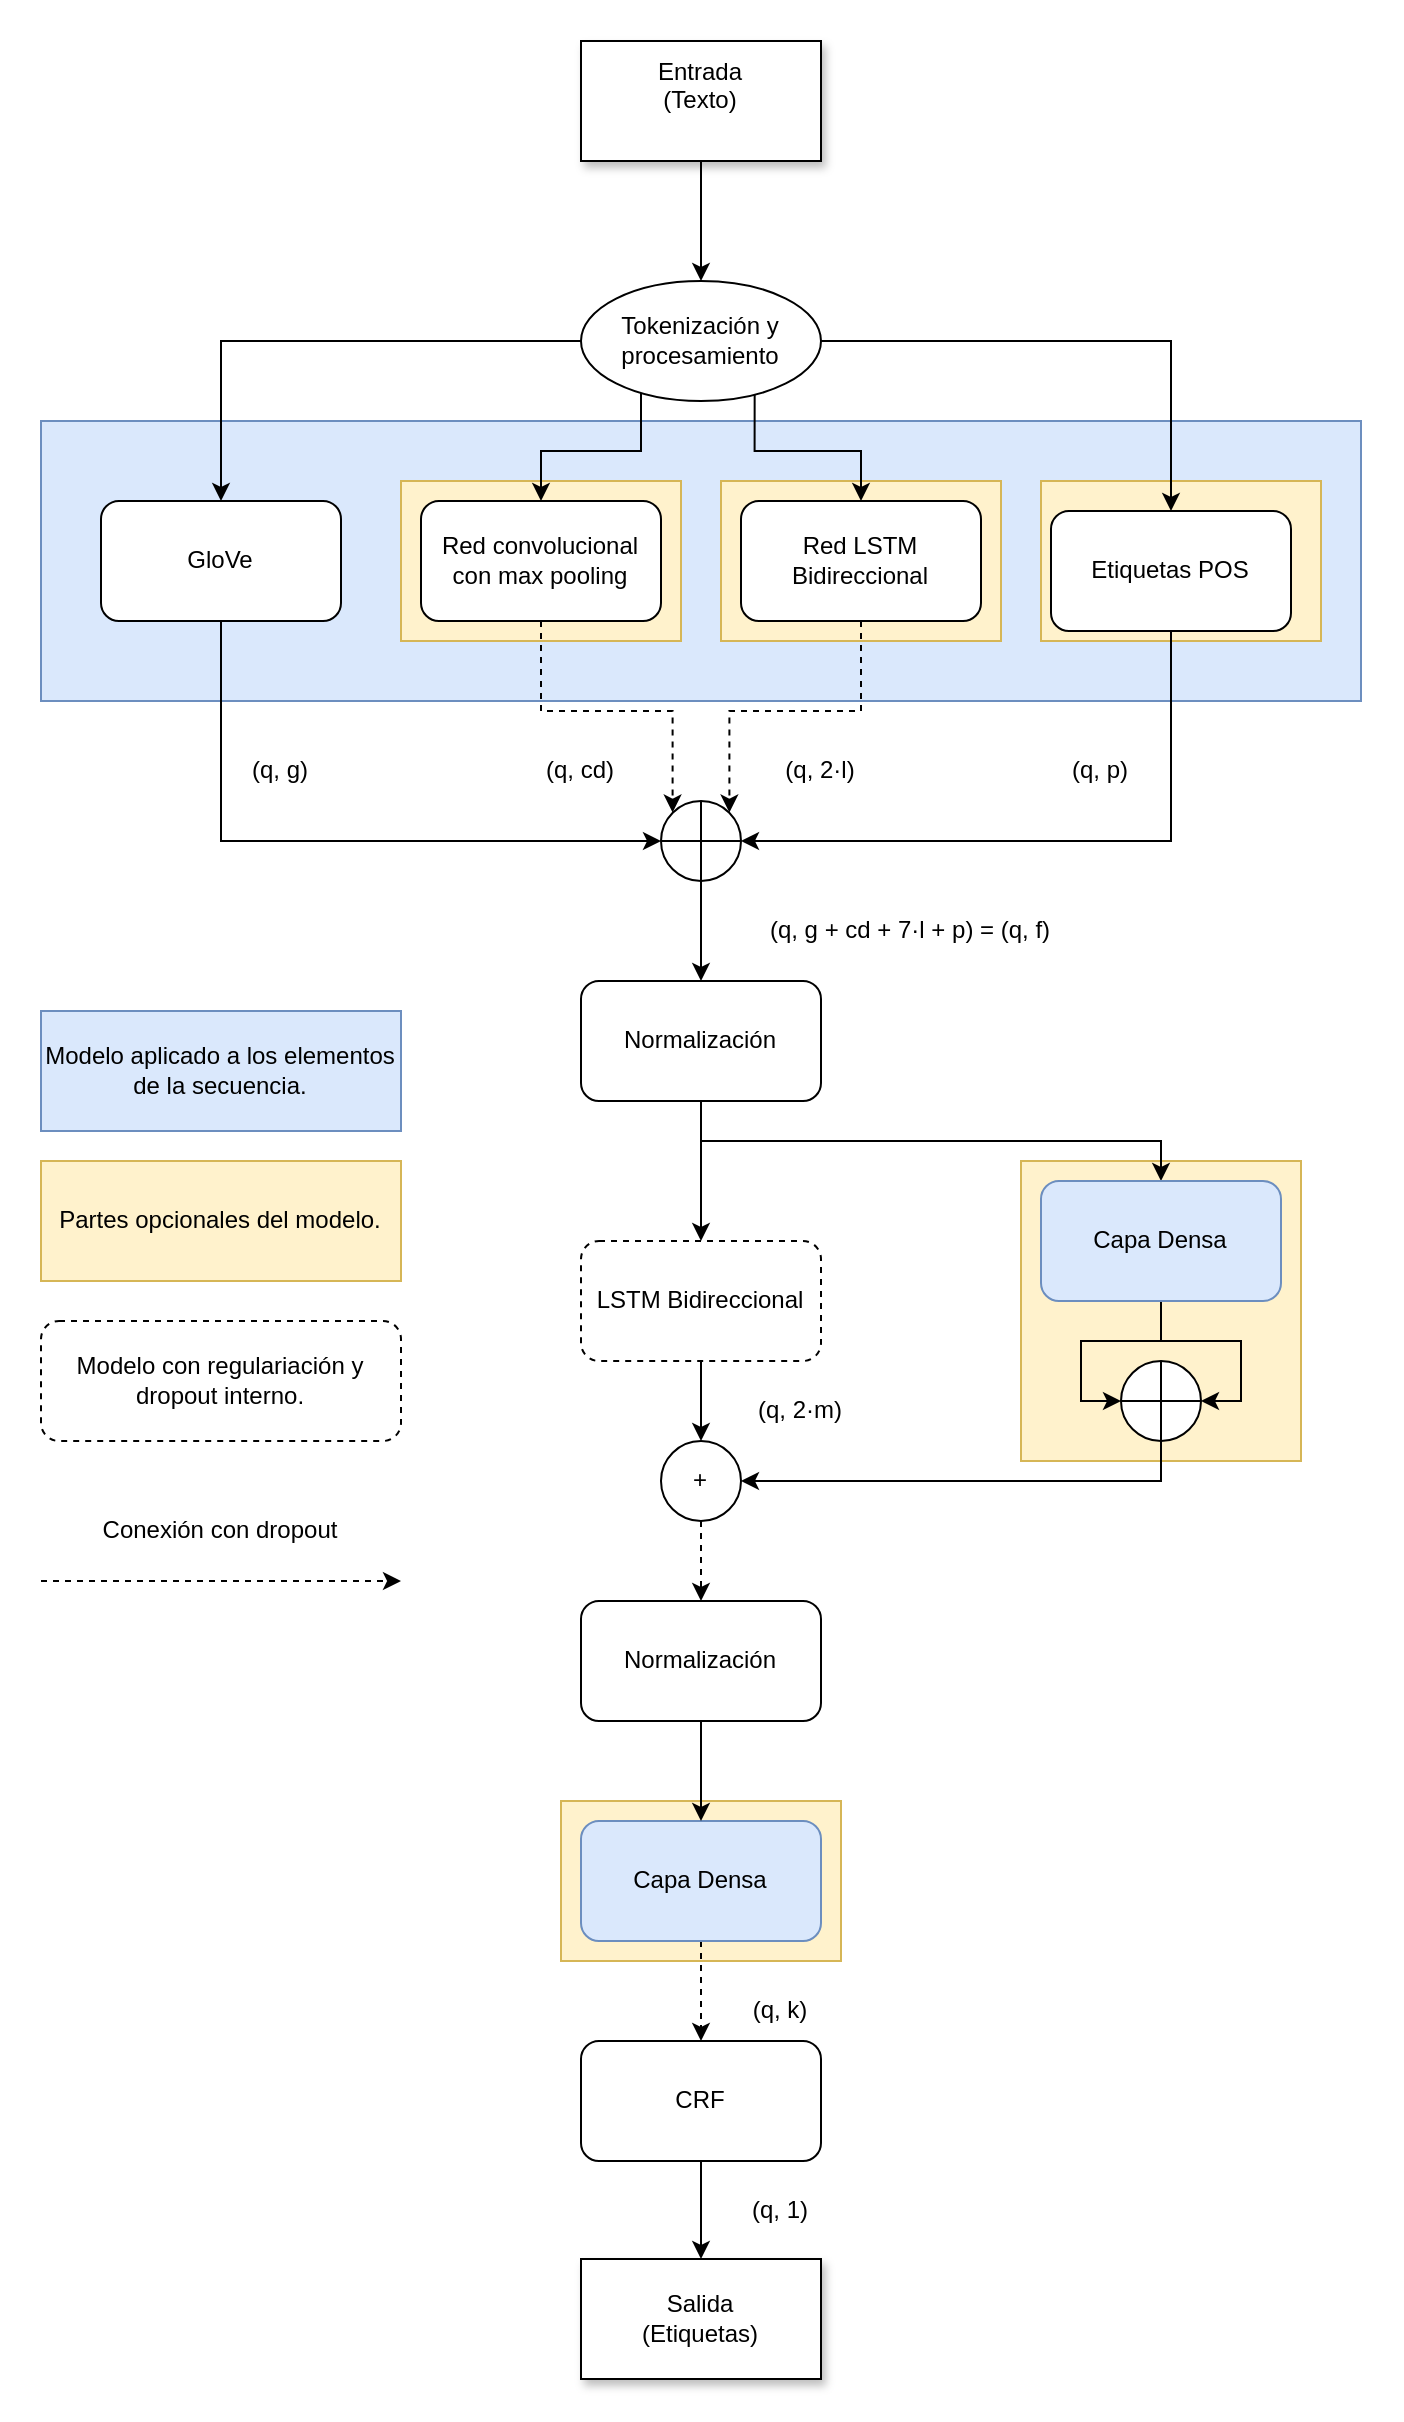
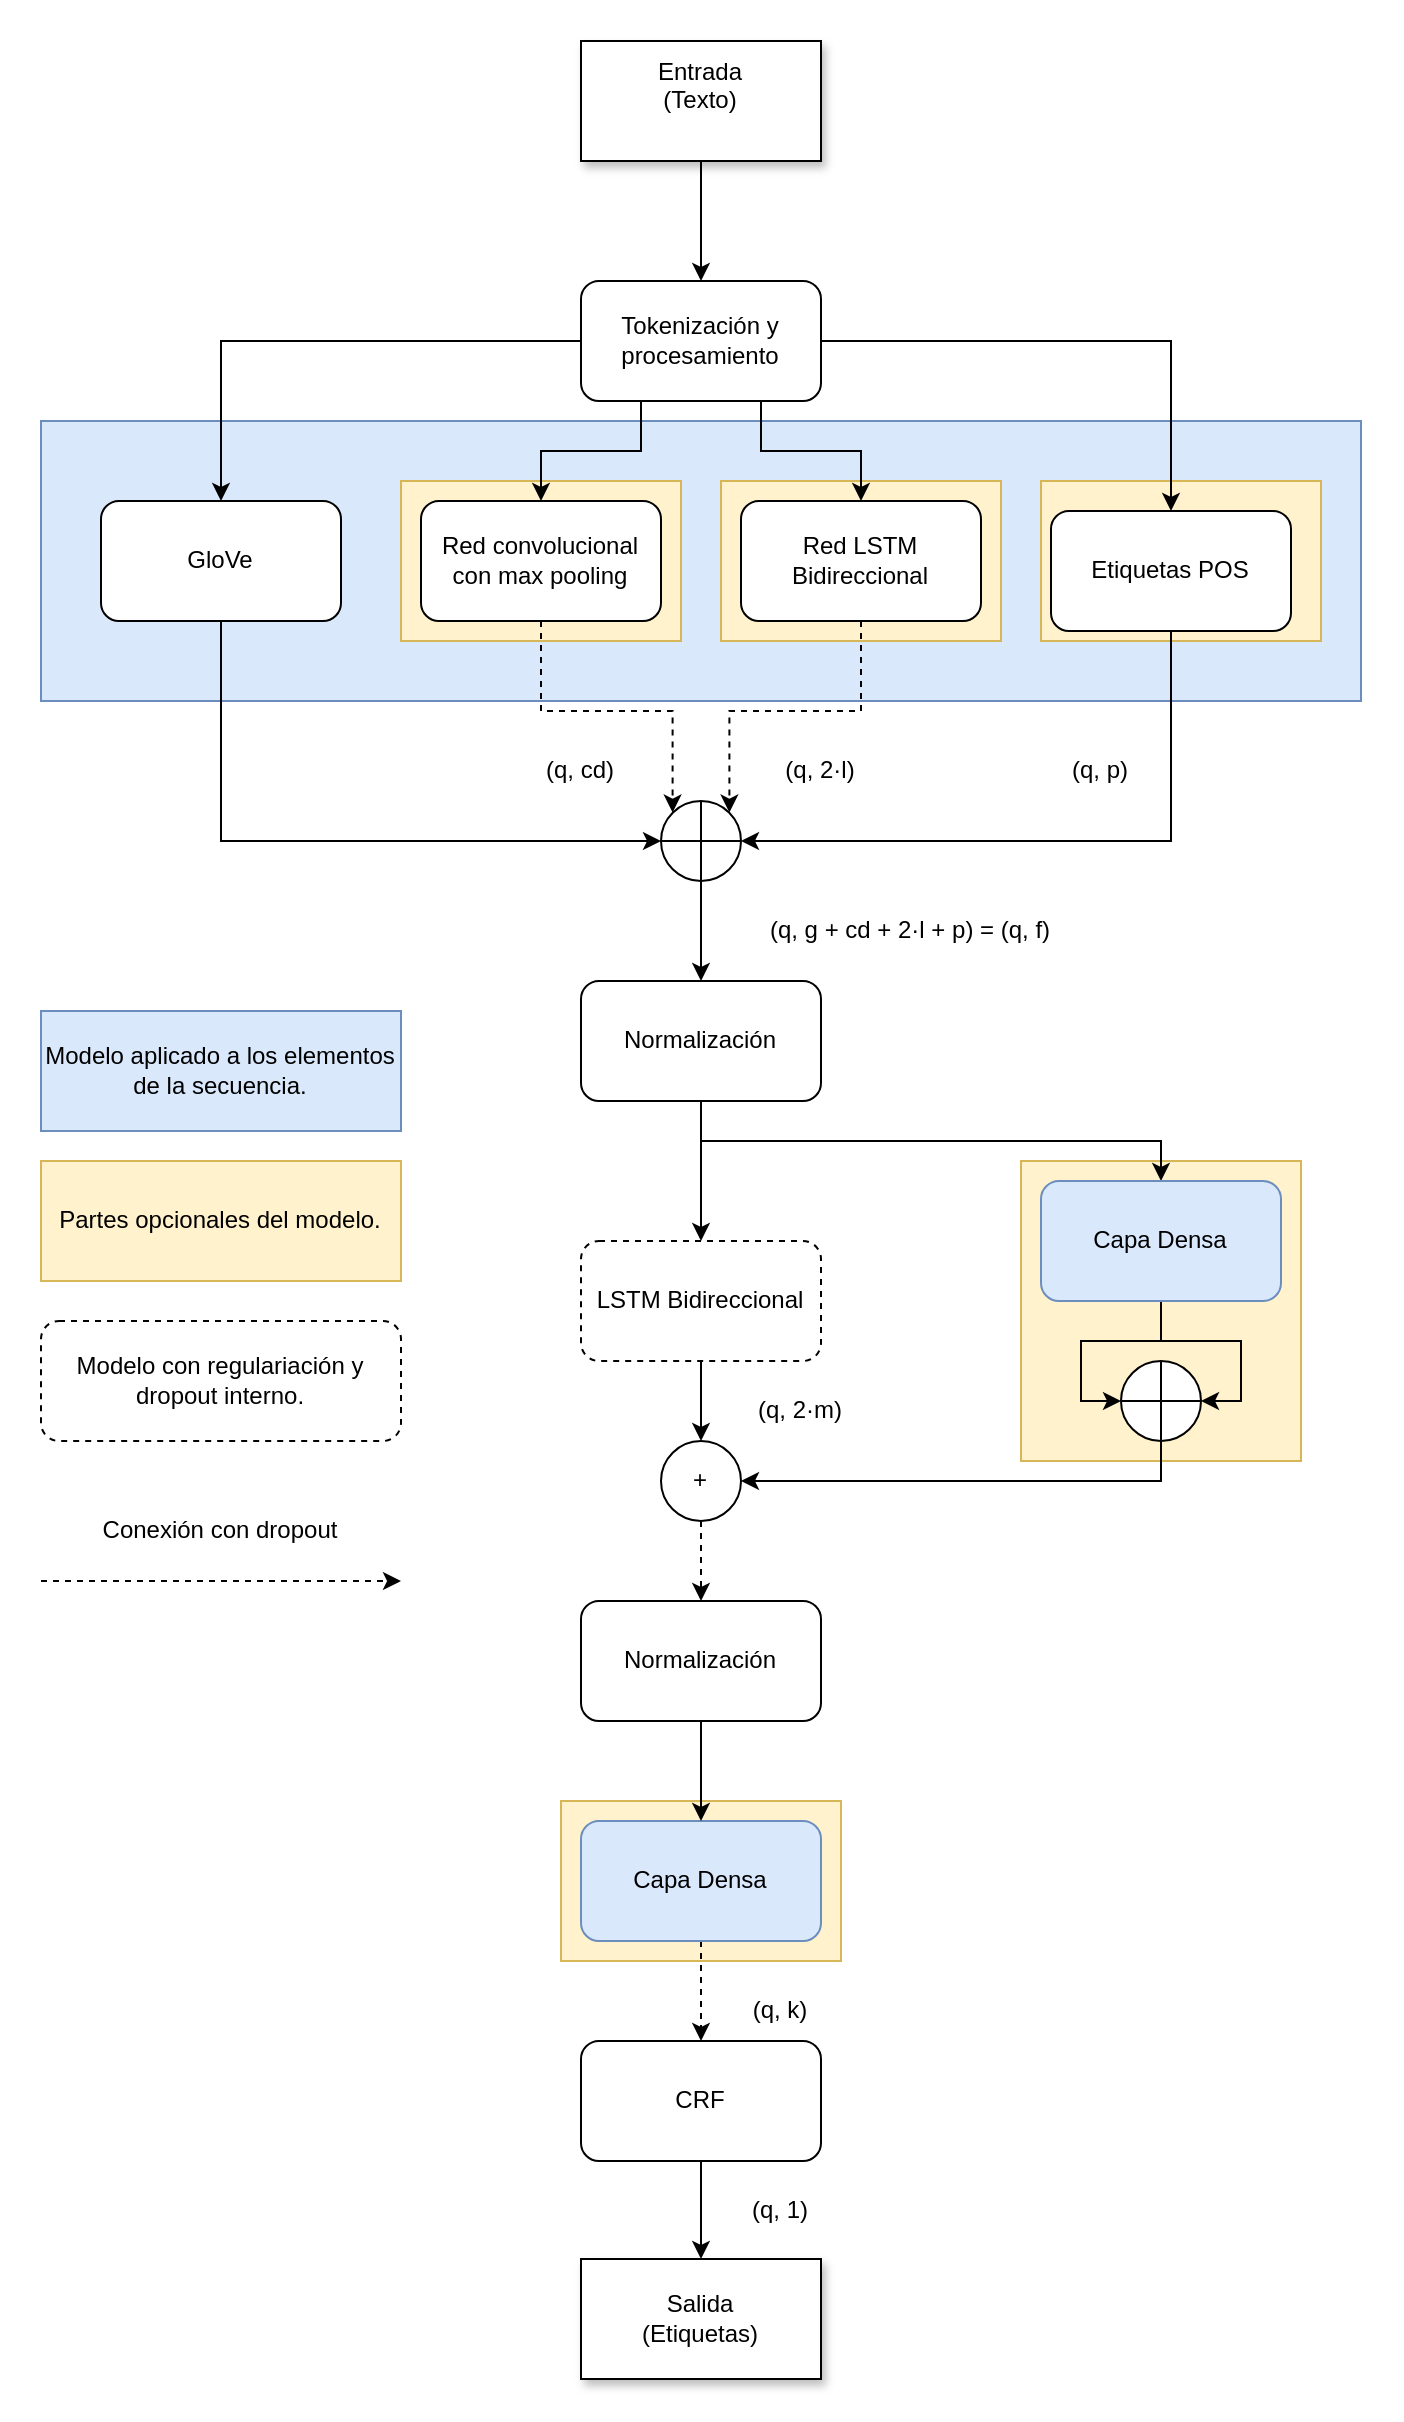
node "Tokenización y procesamiento": shape ellipse -> rounded rectangle
node "(q, g)": removed
node "(q, g + cd + 7·l + p) = (q, f)": label "(q, g + cd + 7·l + p) = (q, f)" -> "(q, g + cd + 2·l + p) = (q, f)"
